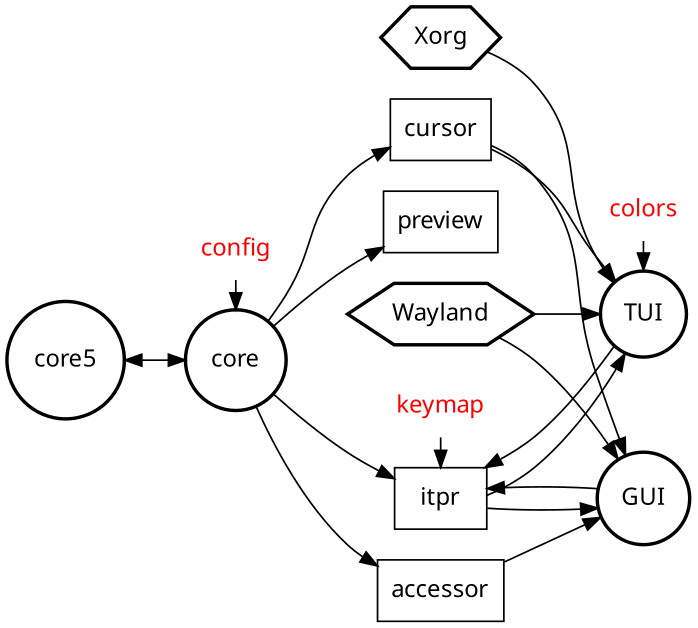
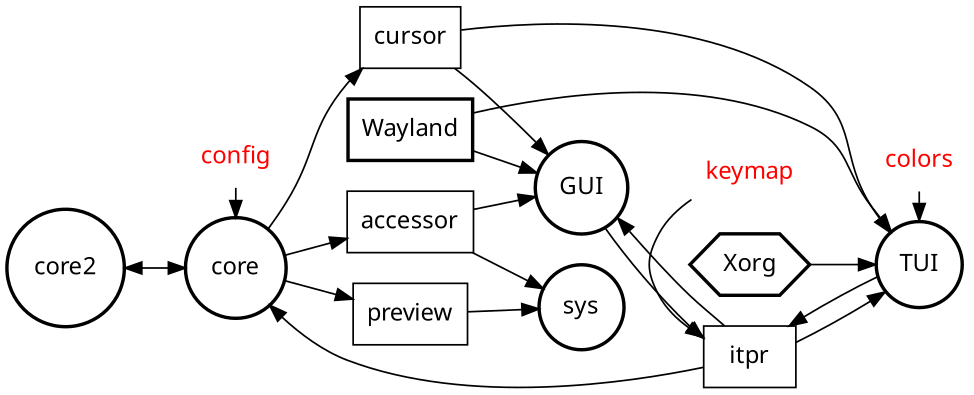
node "sys": added
node "Wayland": shape hexagon -> box
node "core5": label "core5" -> "core2"
edge "core" -> "itpr": reversed
